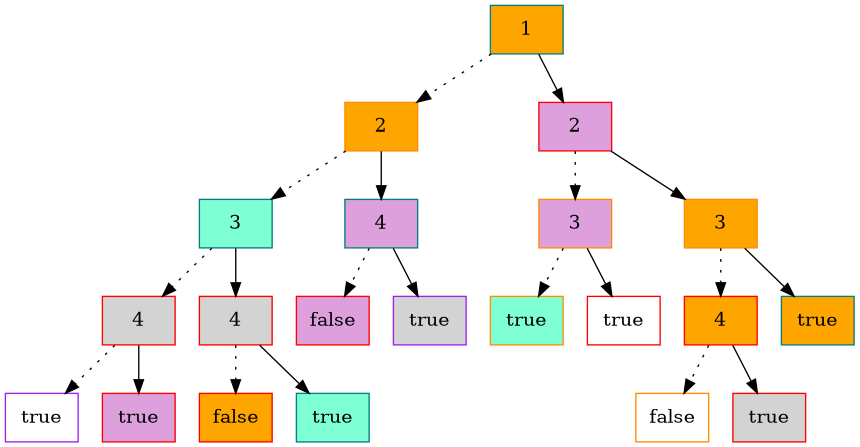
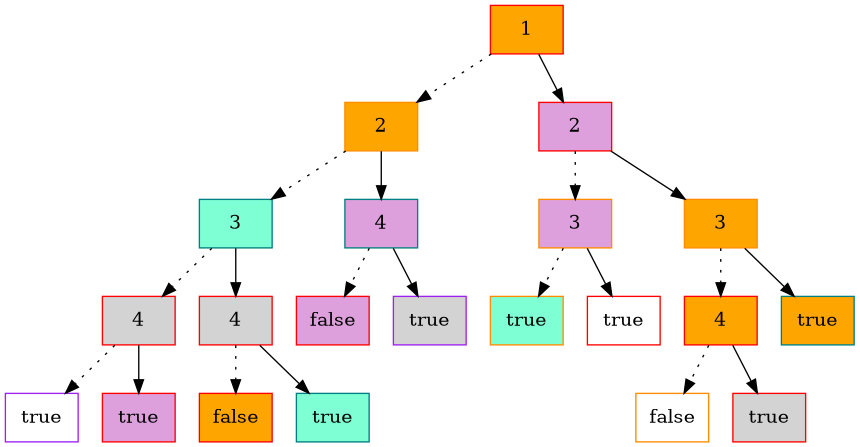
node "1": color teal -> red
